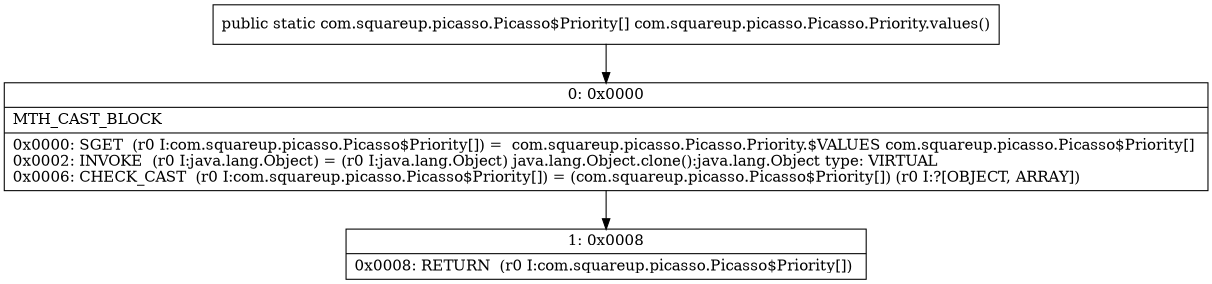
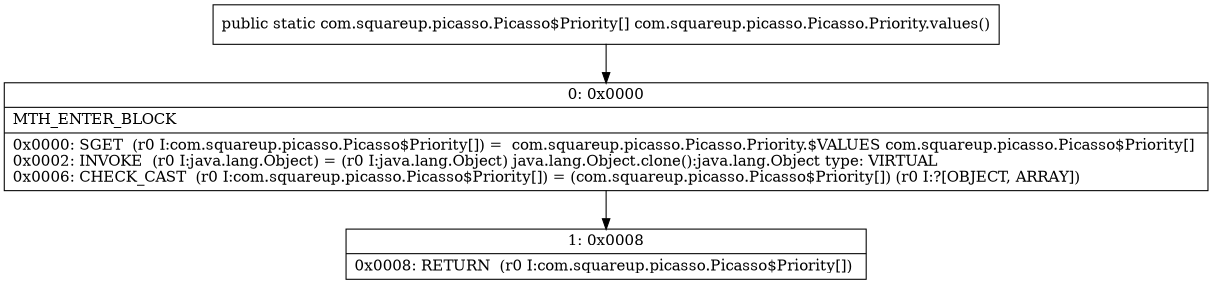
node "0: 0x0000": text "MTH_CAST_BLOCK" -> "MTH_ENTER_BLOCK"
